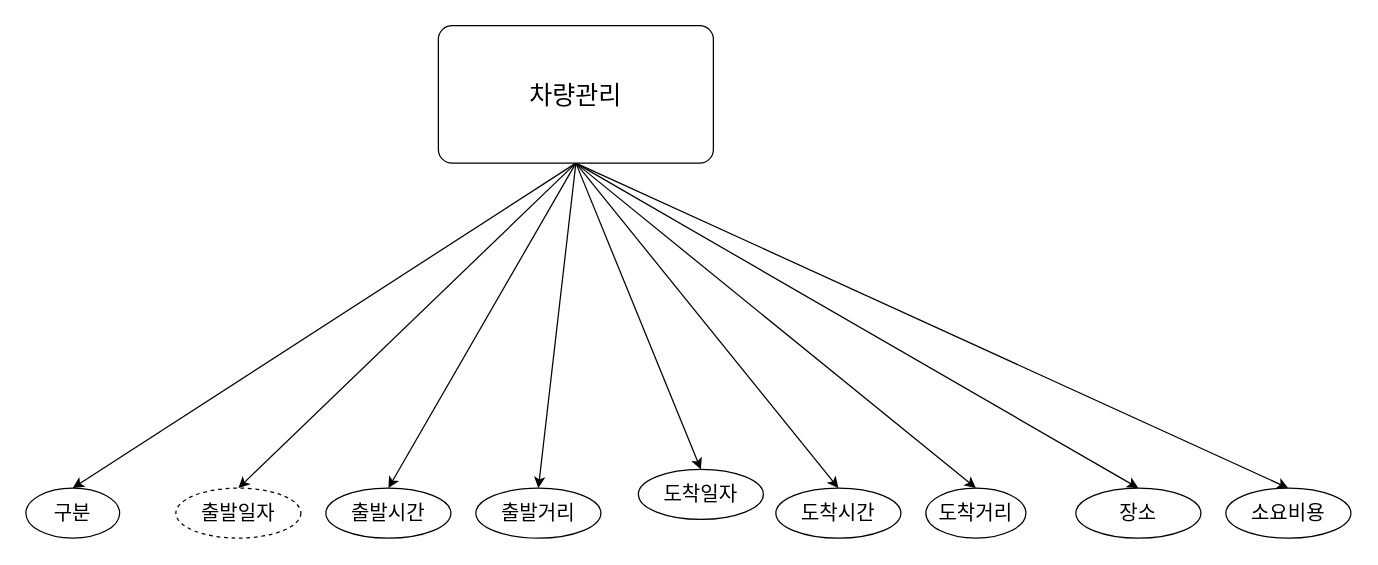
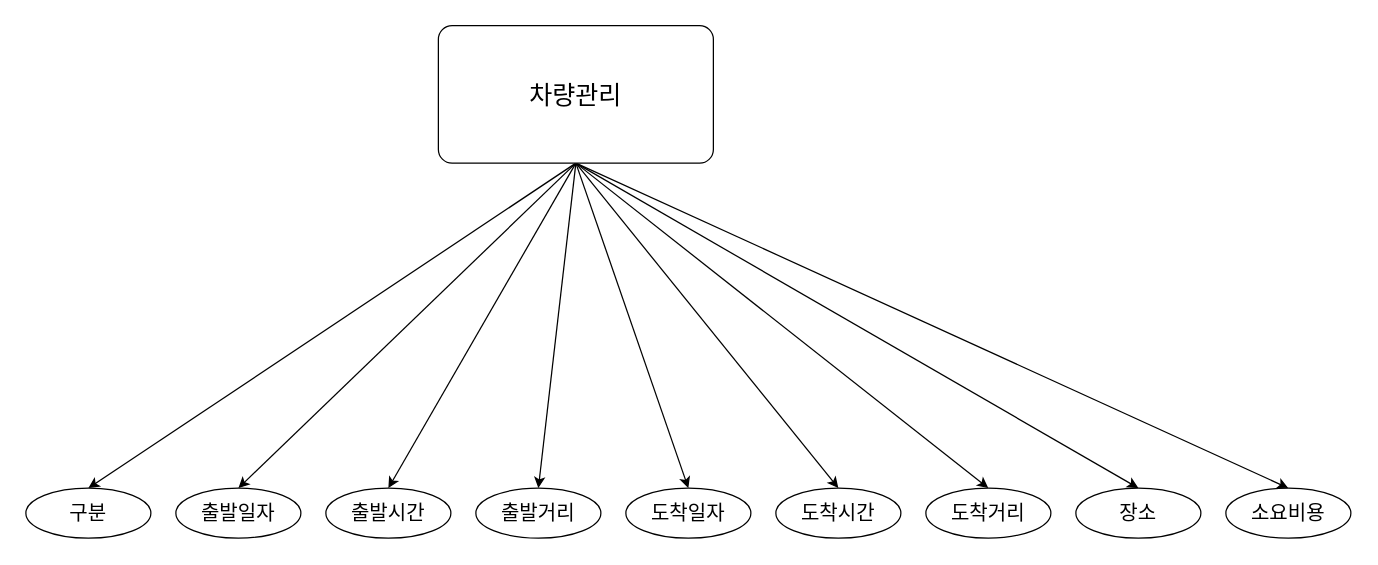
node "도착일자": moved (701, 494) -> (688, 513)
node "구분": size 94x50 -> 125x50
node "출발일자": style dashed -> solid
node "도착거리": size 100x50 -> 125x50
